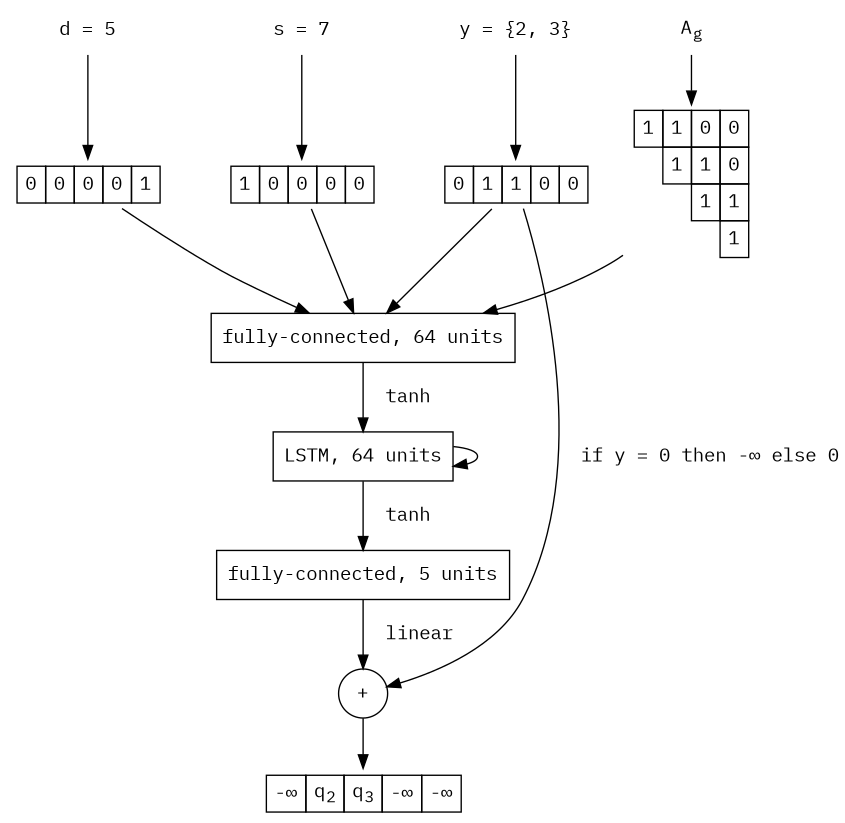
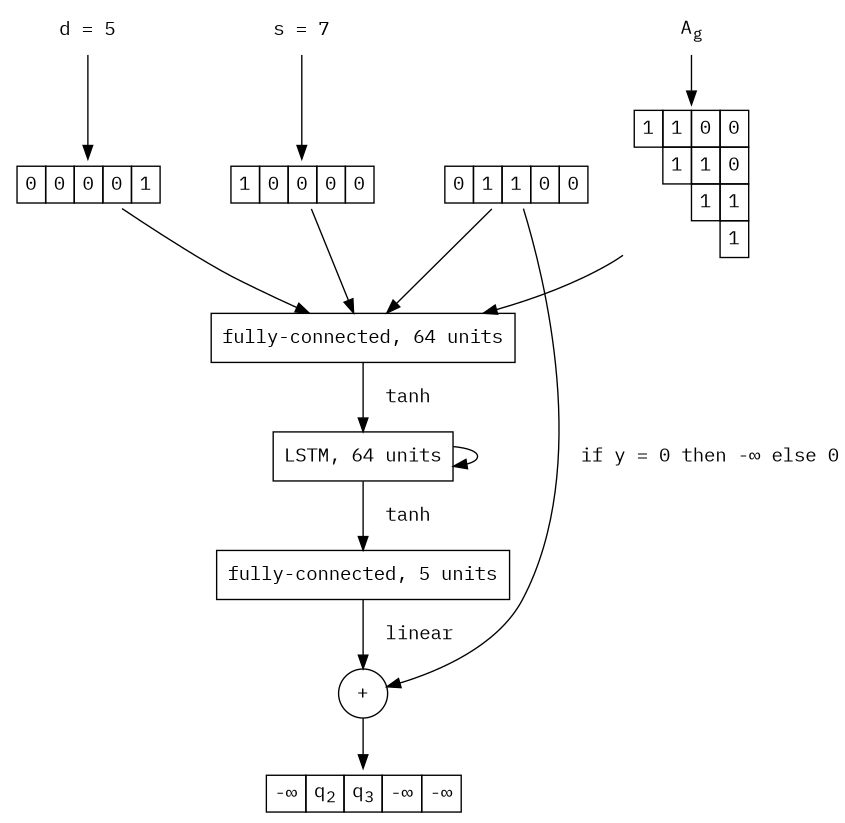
node "y = {2, 3}": removed
